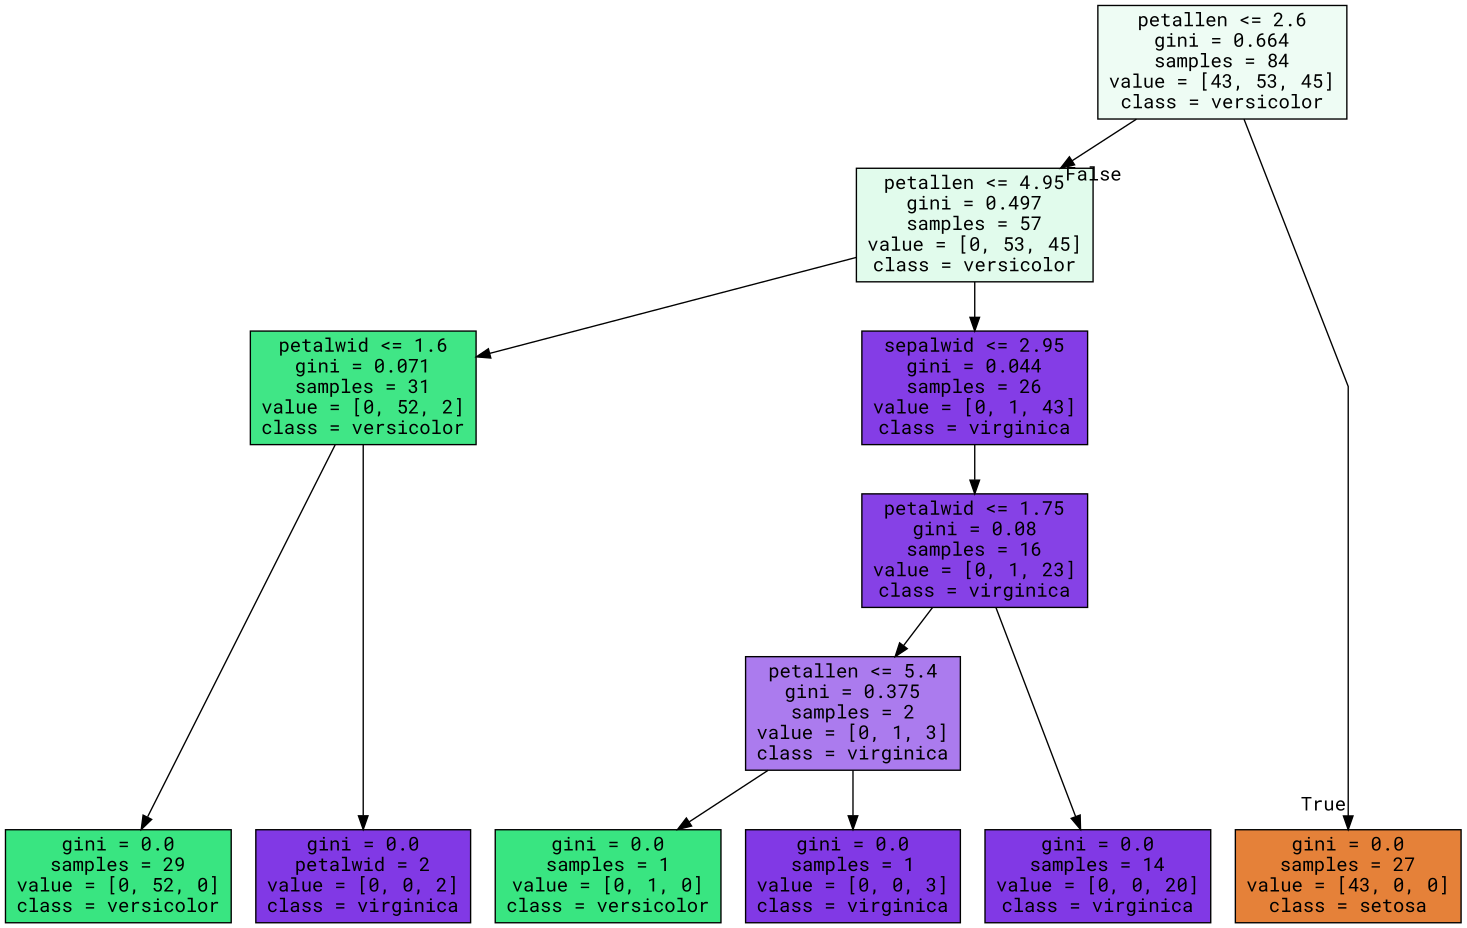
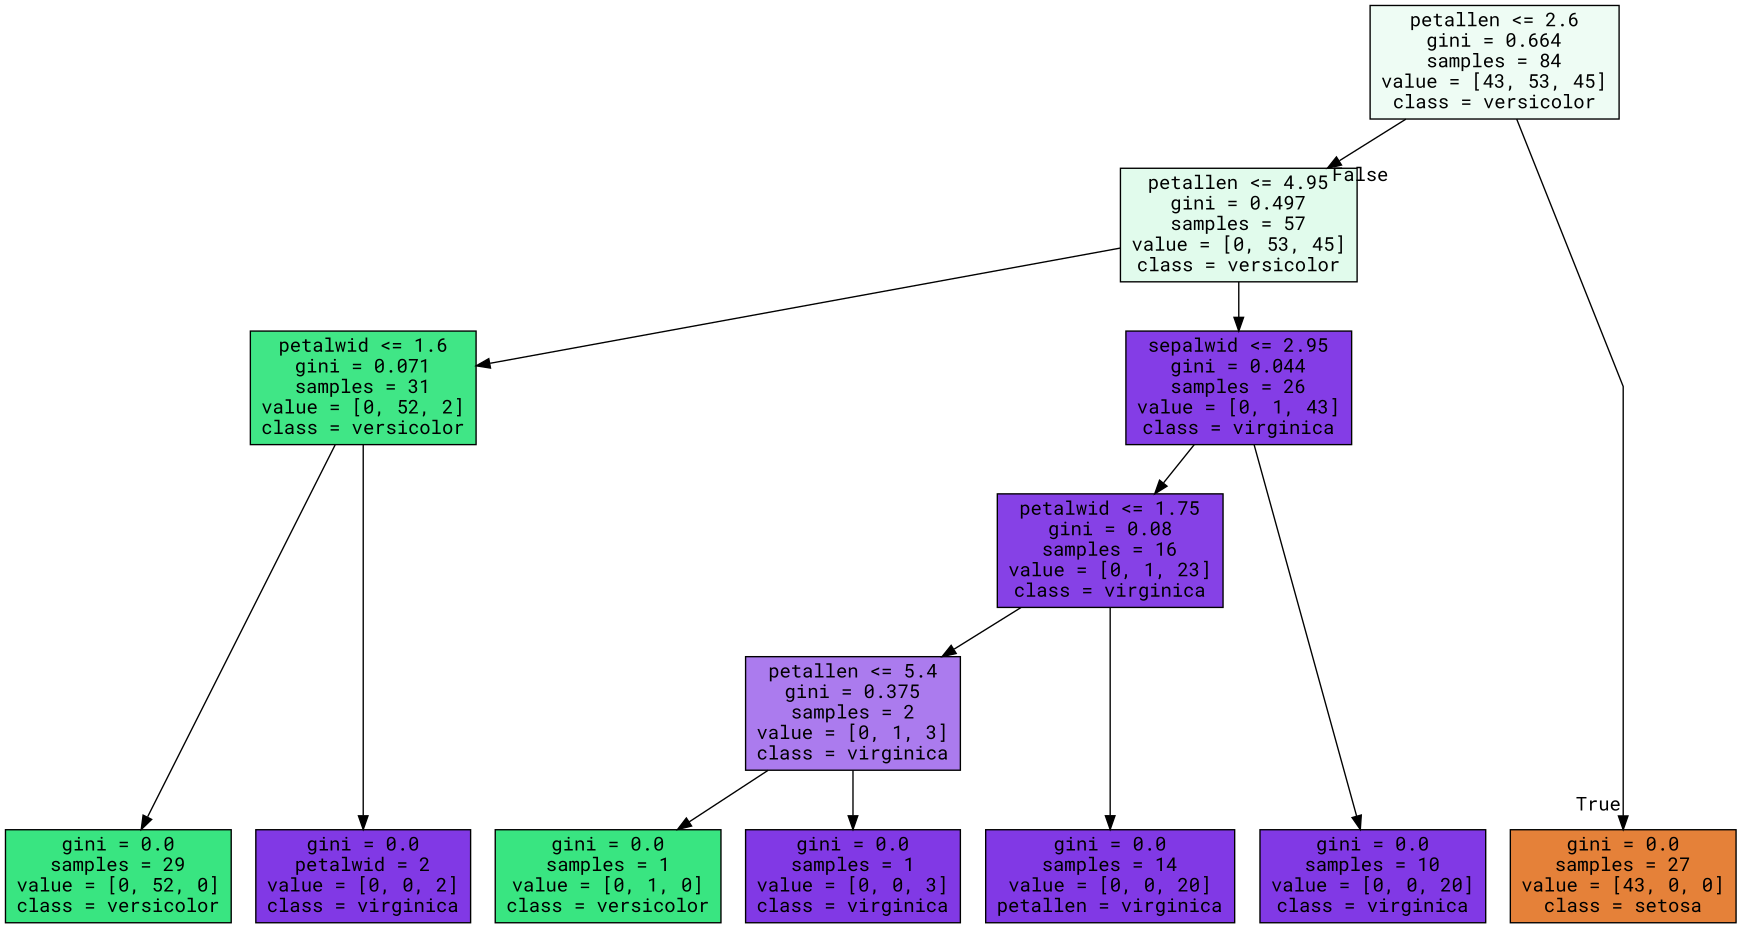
node "gini = 0.0 samples = 14 value = [0, 0, 20] class = virginica": label "gini = 0.0 samples = 14 value = [0, 0, 20] class = virginica" -> "gini = 0.0 samples = 14 value = [0, 0, 20] petallen = virginica"
node "gini = 0.0 samples = 10 value = [0, 0, 20] class = virginica": added
